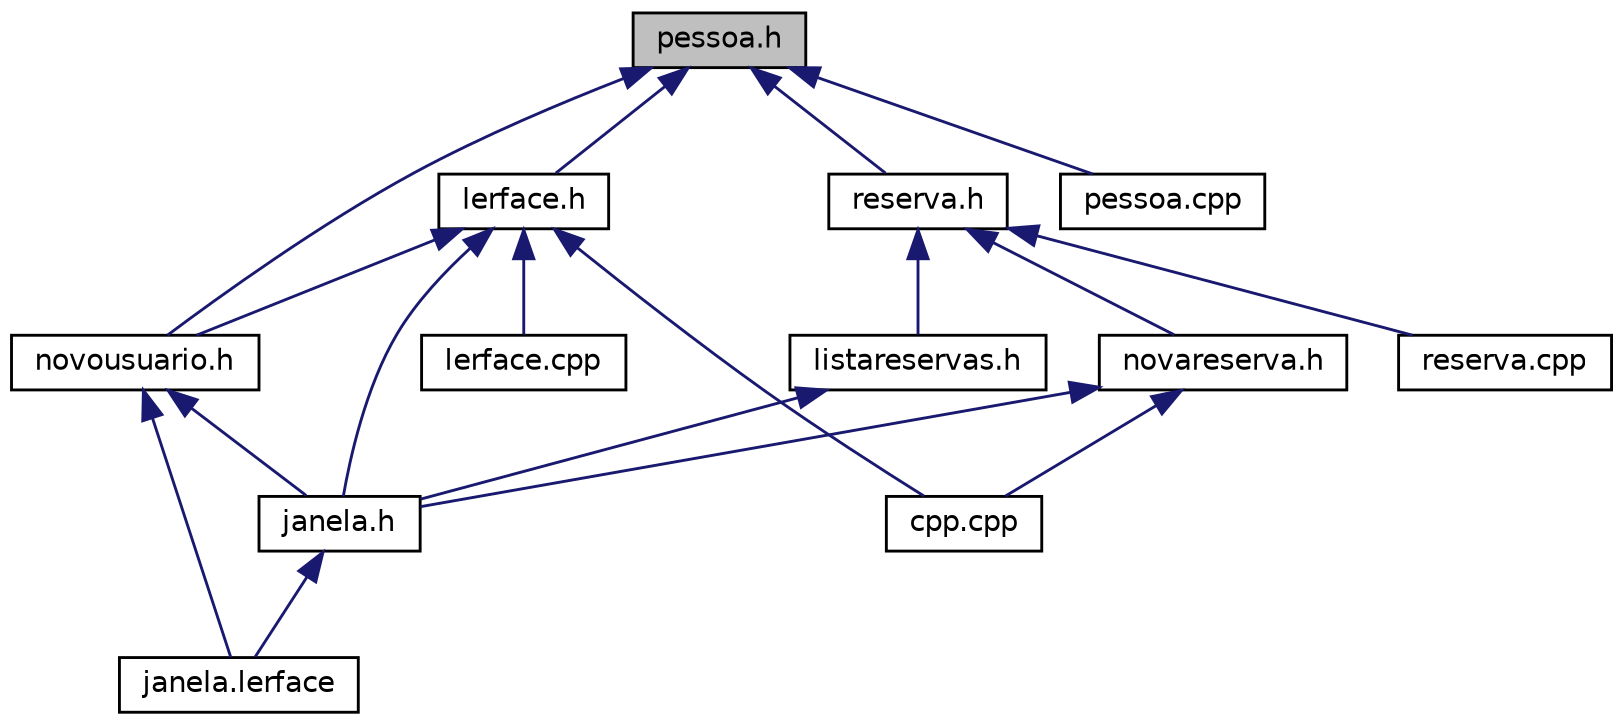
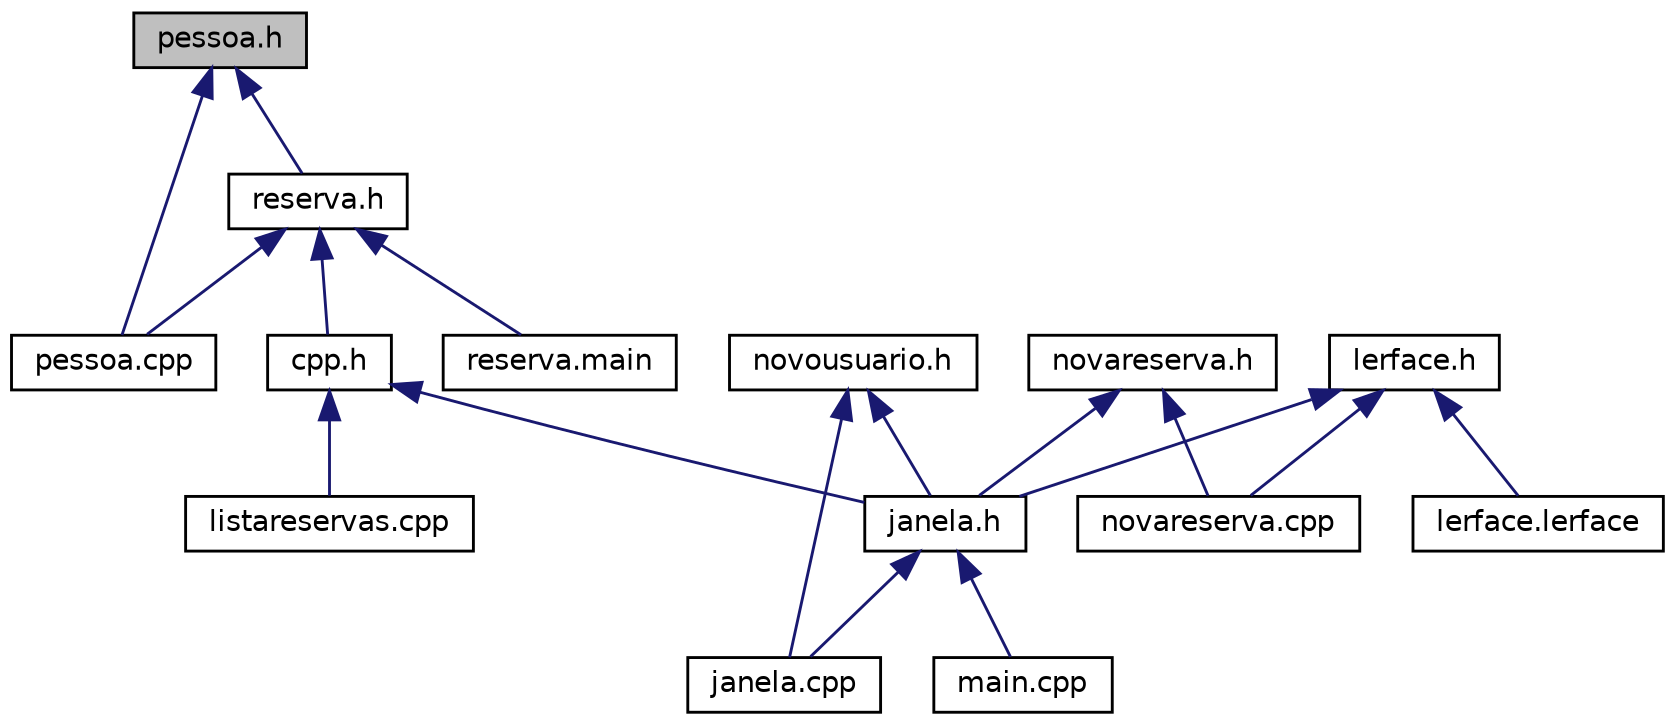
edge "lerface.h" -> "pessoa.h": removed
edge "novousuario.h" -> "pessoa.h": removed
edge "novousuario.h" -> "lerface.h": removed
edge "novareserva.h" -> "reserva.h": now "pessoa.cpp" -> "reserva.h"
node "lerface.cpp": label "lerface.cpp" -> "lerface.lerface"
node "listareservas.h": label "listareservas.h" -> "cpp.h"
node "reserva.cpp": label "reserva.cpp" -> "reserva.main"
node "listareservas.cpp": added
node "cpp.cpp": label "cpp.cpp" -> "novareserva.cpp"
node "janela.lerface": label "janela.lerface" -> "janela.cpp"
node "main.cpp": added
